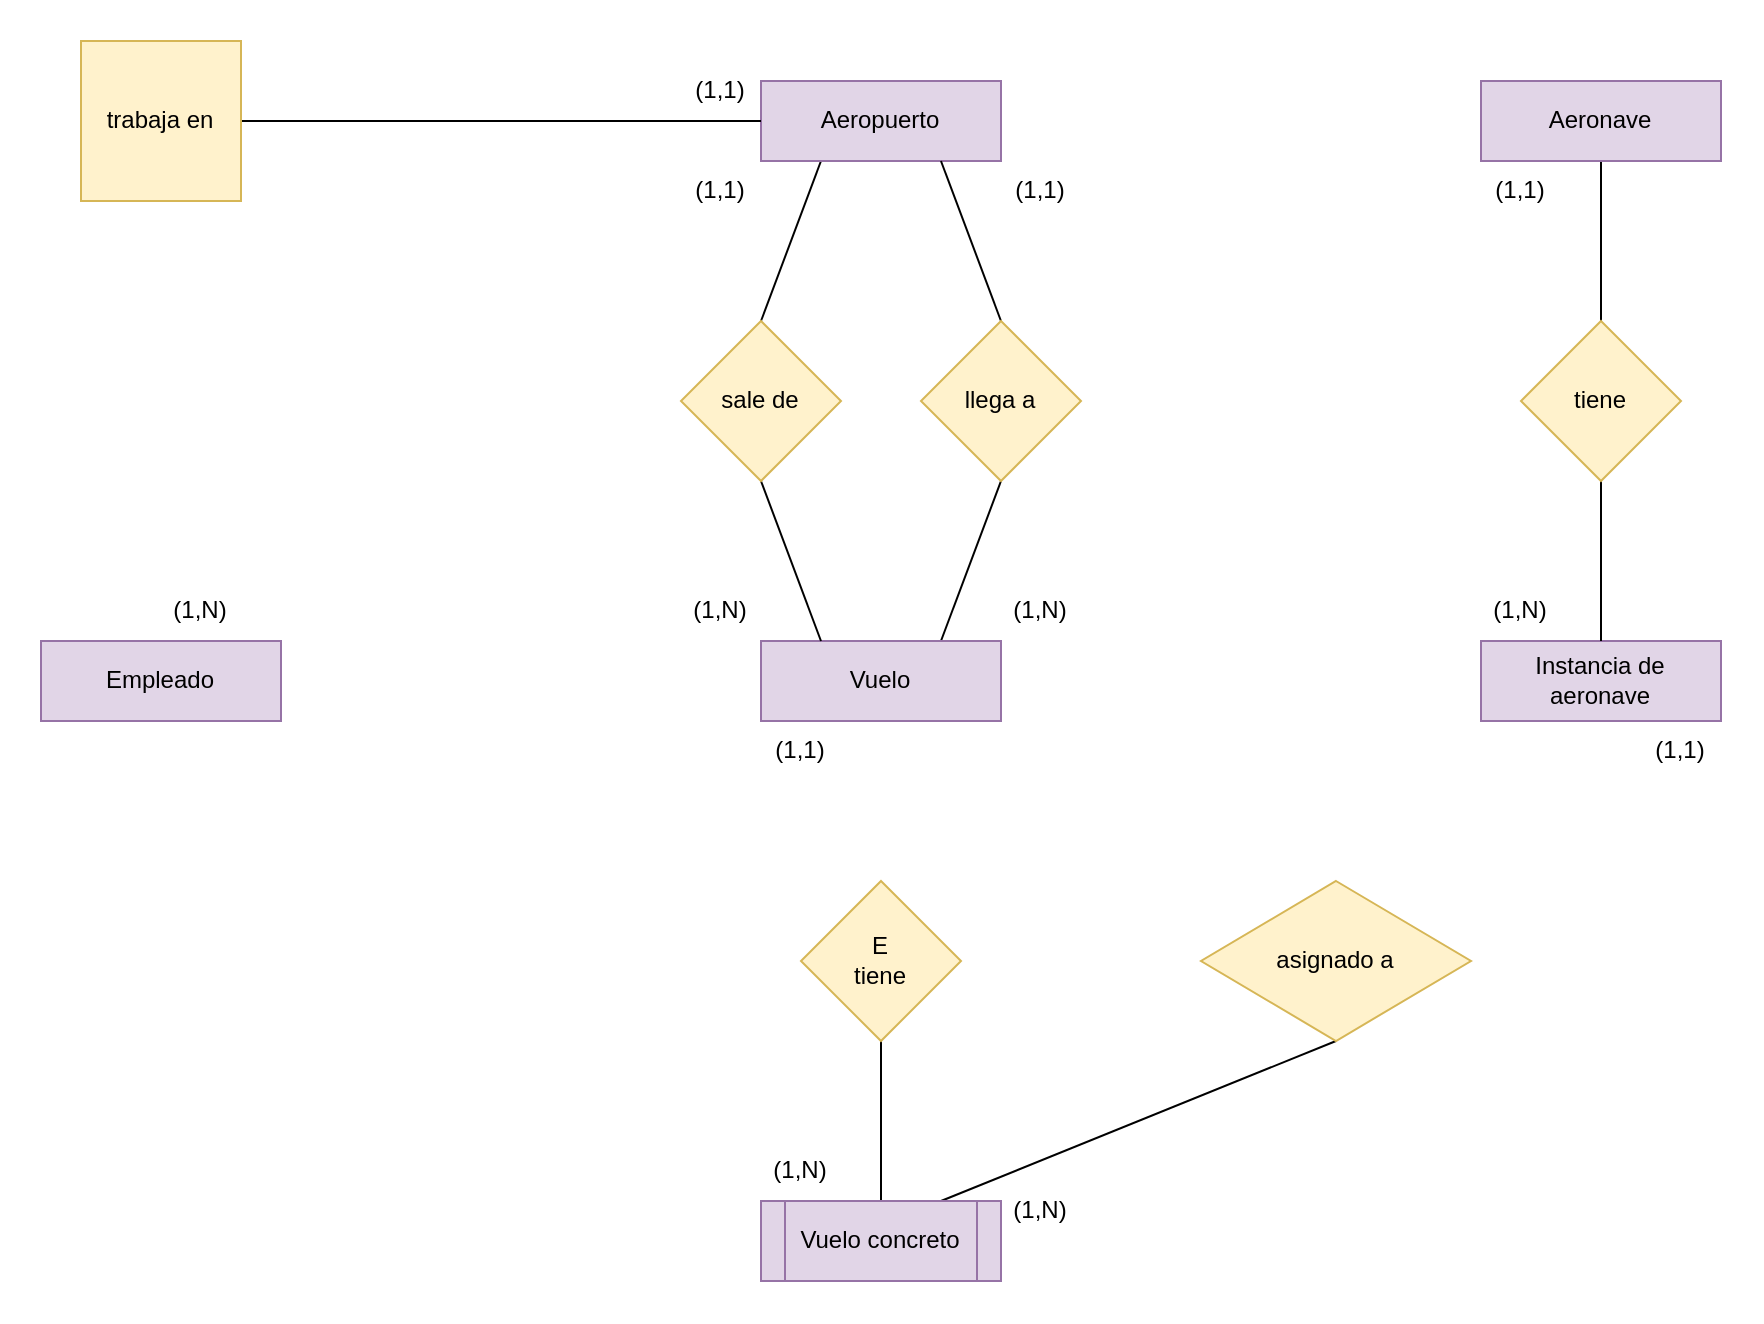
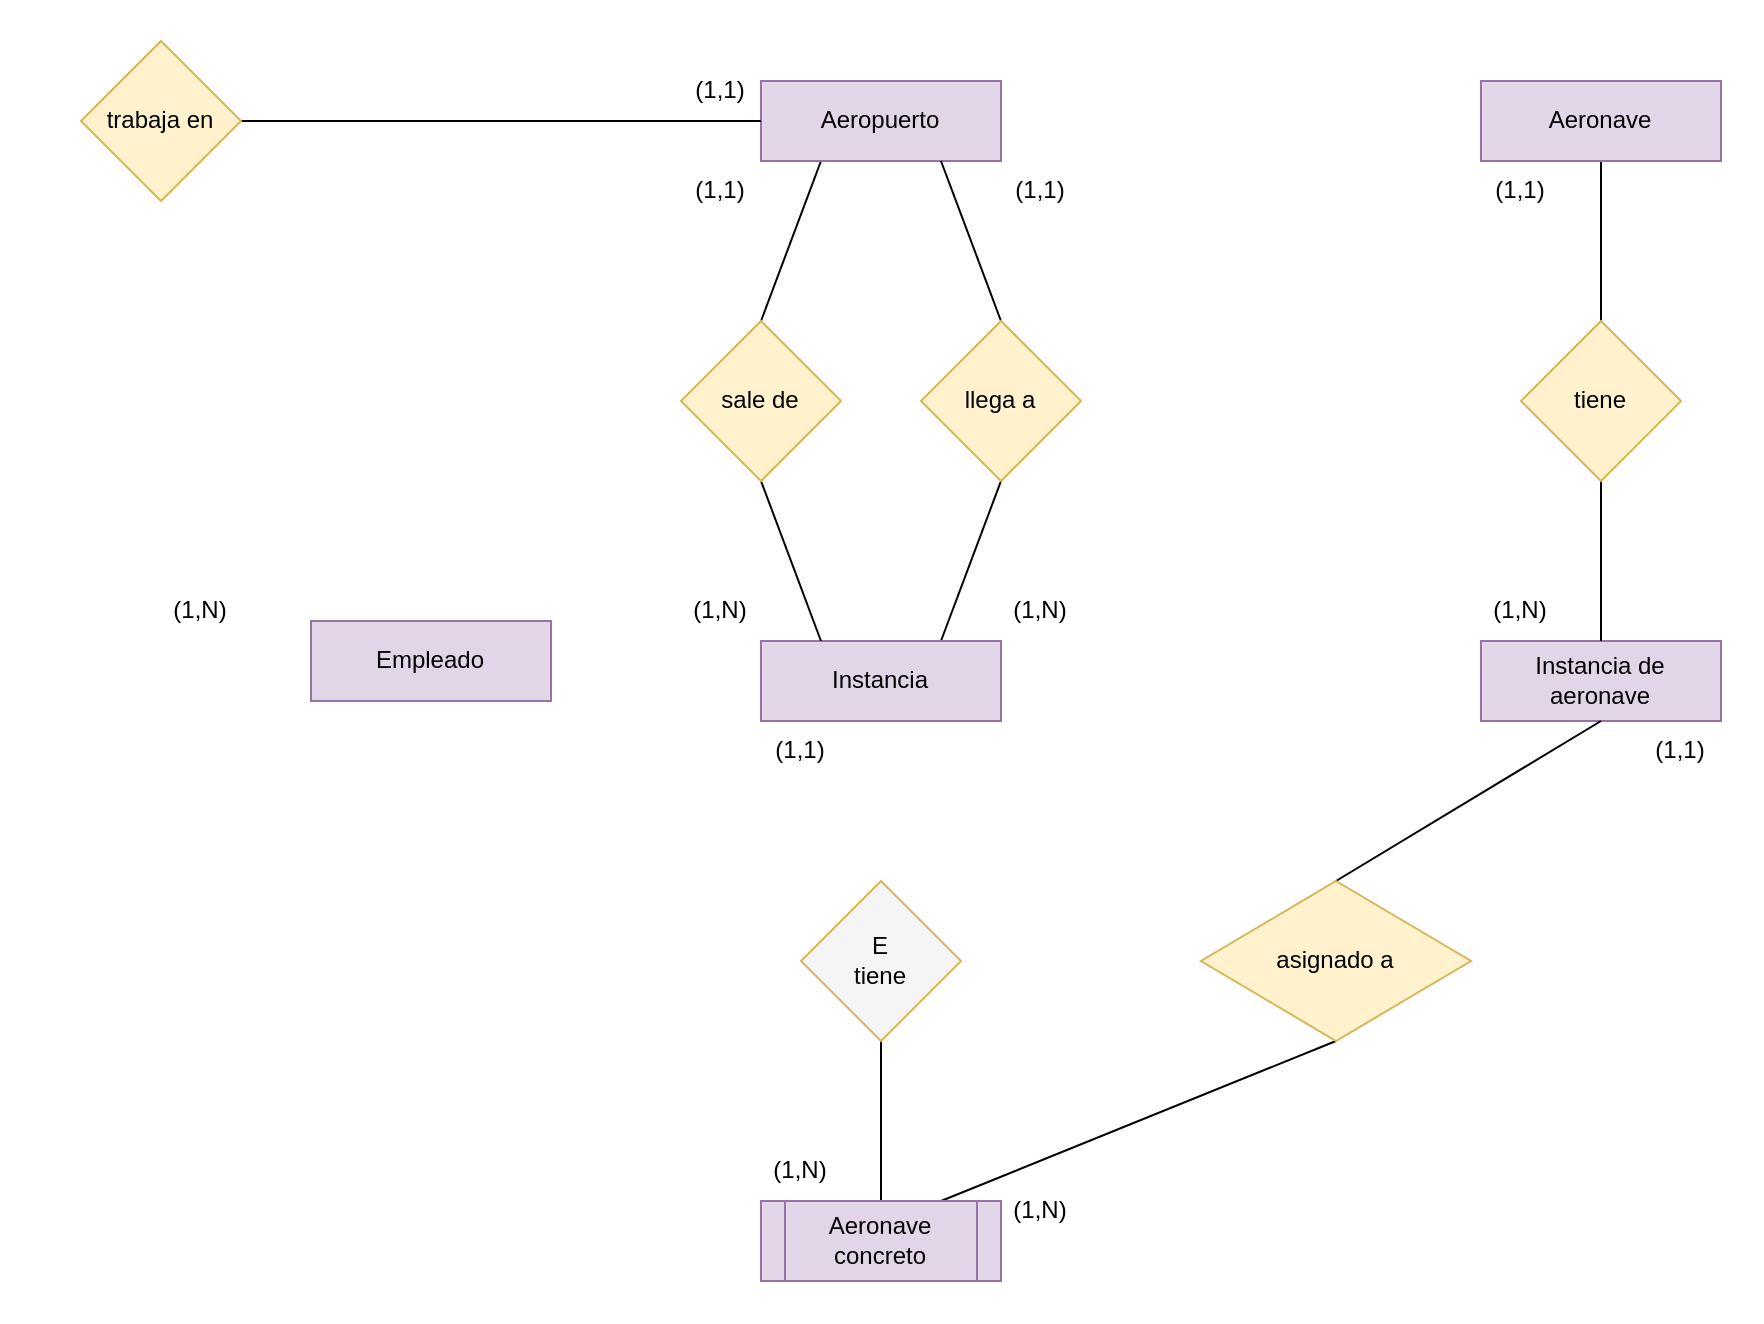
node "trabaja en": shape rectangle -> diamond
node "Empleado": moved (161, 681) -> (431, 661)
node "Vuelo": label "Vuelo" -> "Instancia"
edge "Instancia de aeronave" -- "asignado a": added
node "E tiene": fillcolor #fff2cc -> #f5f5f5
node "Vuelo concreto": label "Vuelo concreto" -> "Aeronave concreto"
